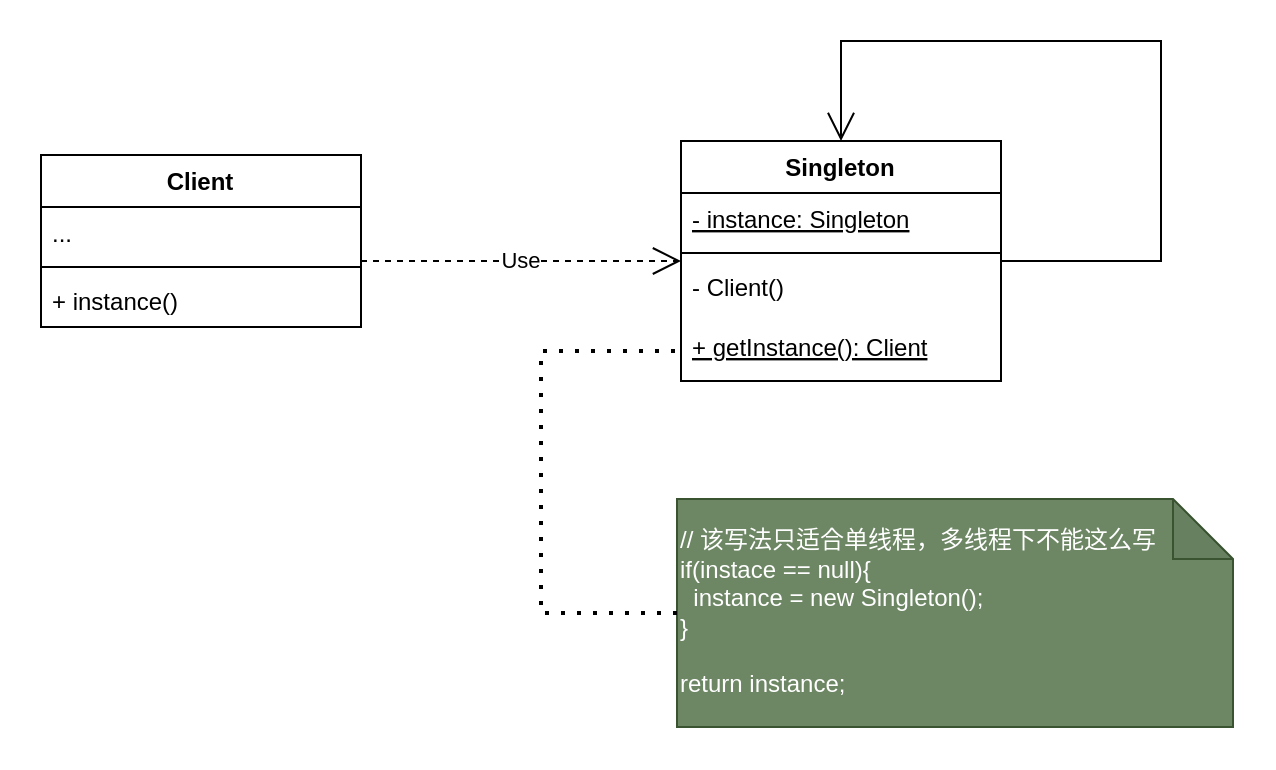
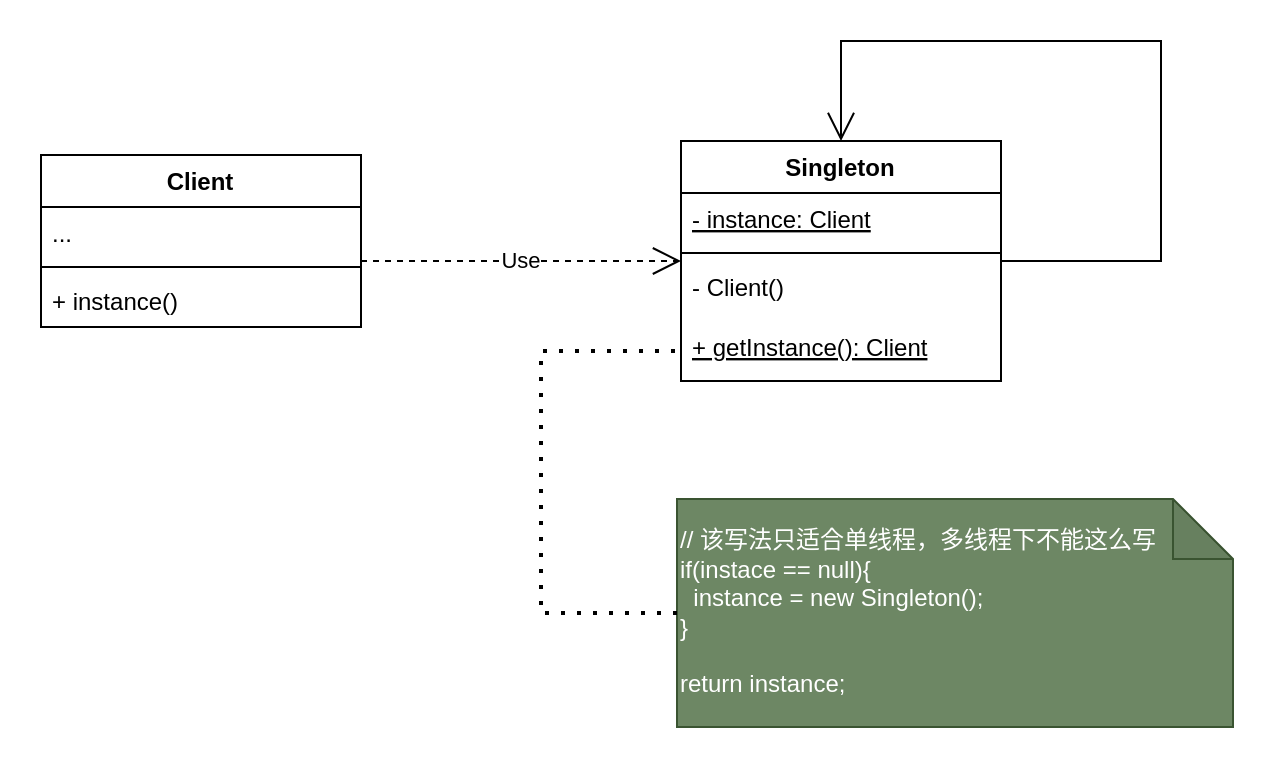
node "- instance: Singleton": label "- instance: Singleton" -> "- instance: Client"
